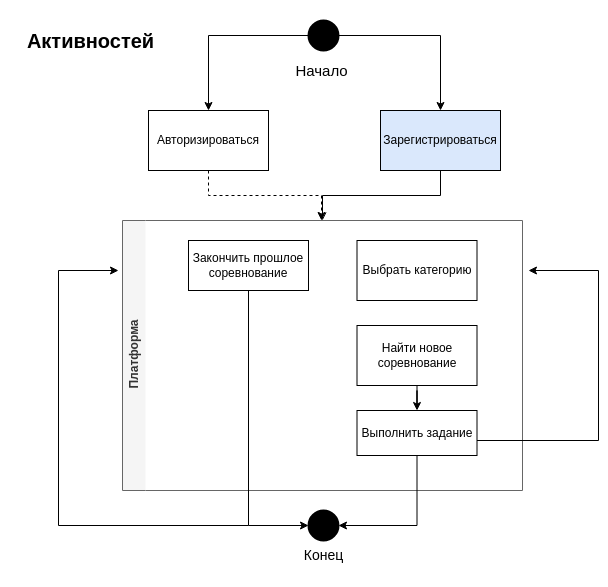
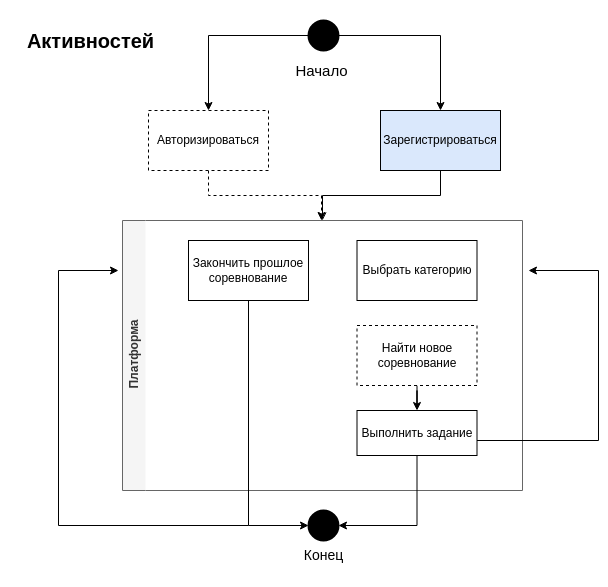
node "Авторизироваться": style solid -> dashed
node "Закончить прошлое соревнование": size 120x50 -> 120x60
node "Найти новое соревнование": style solid -> dashed
